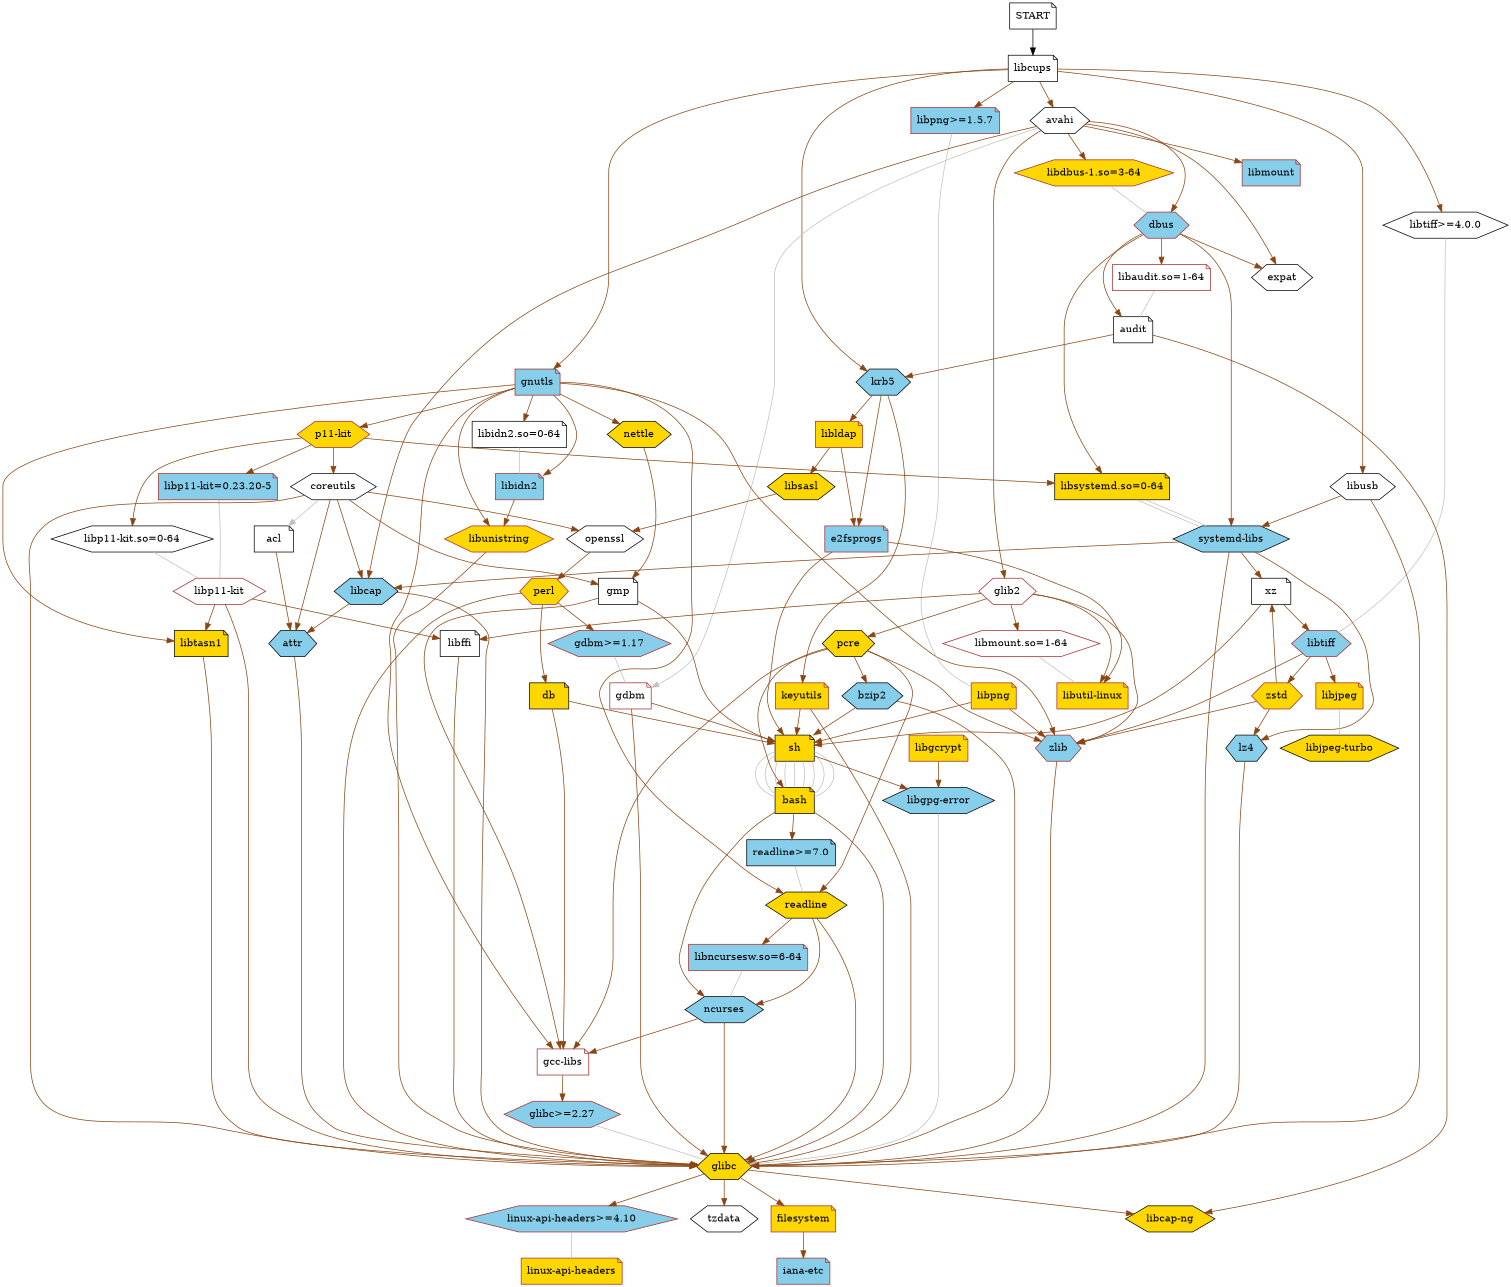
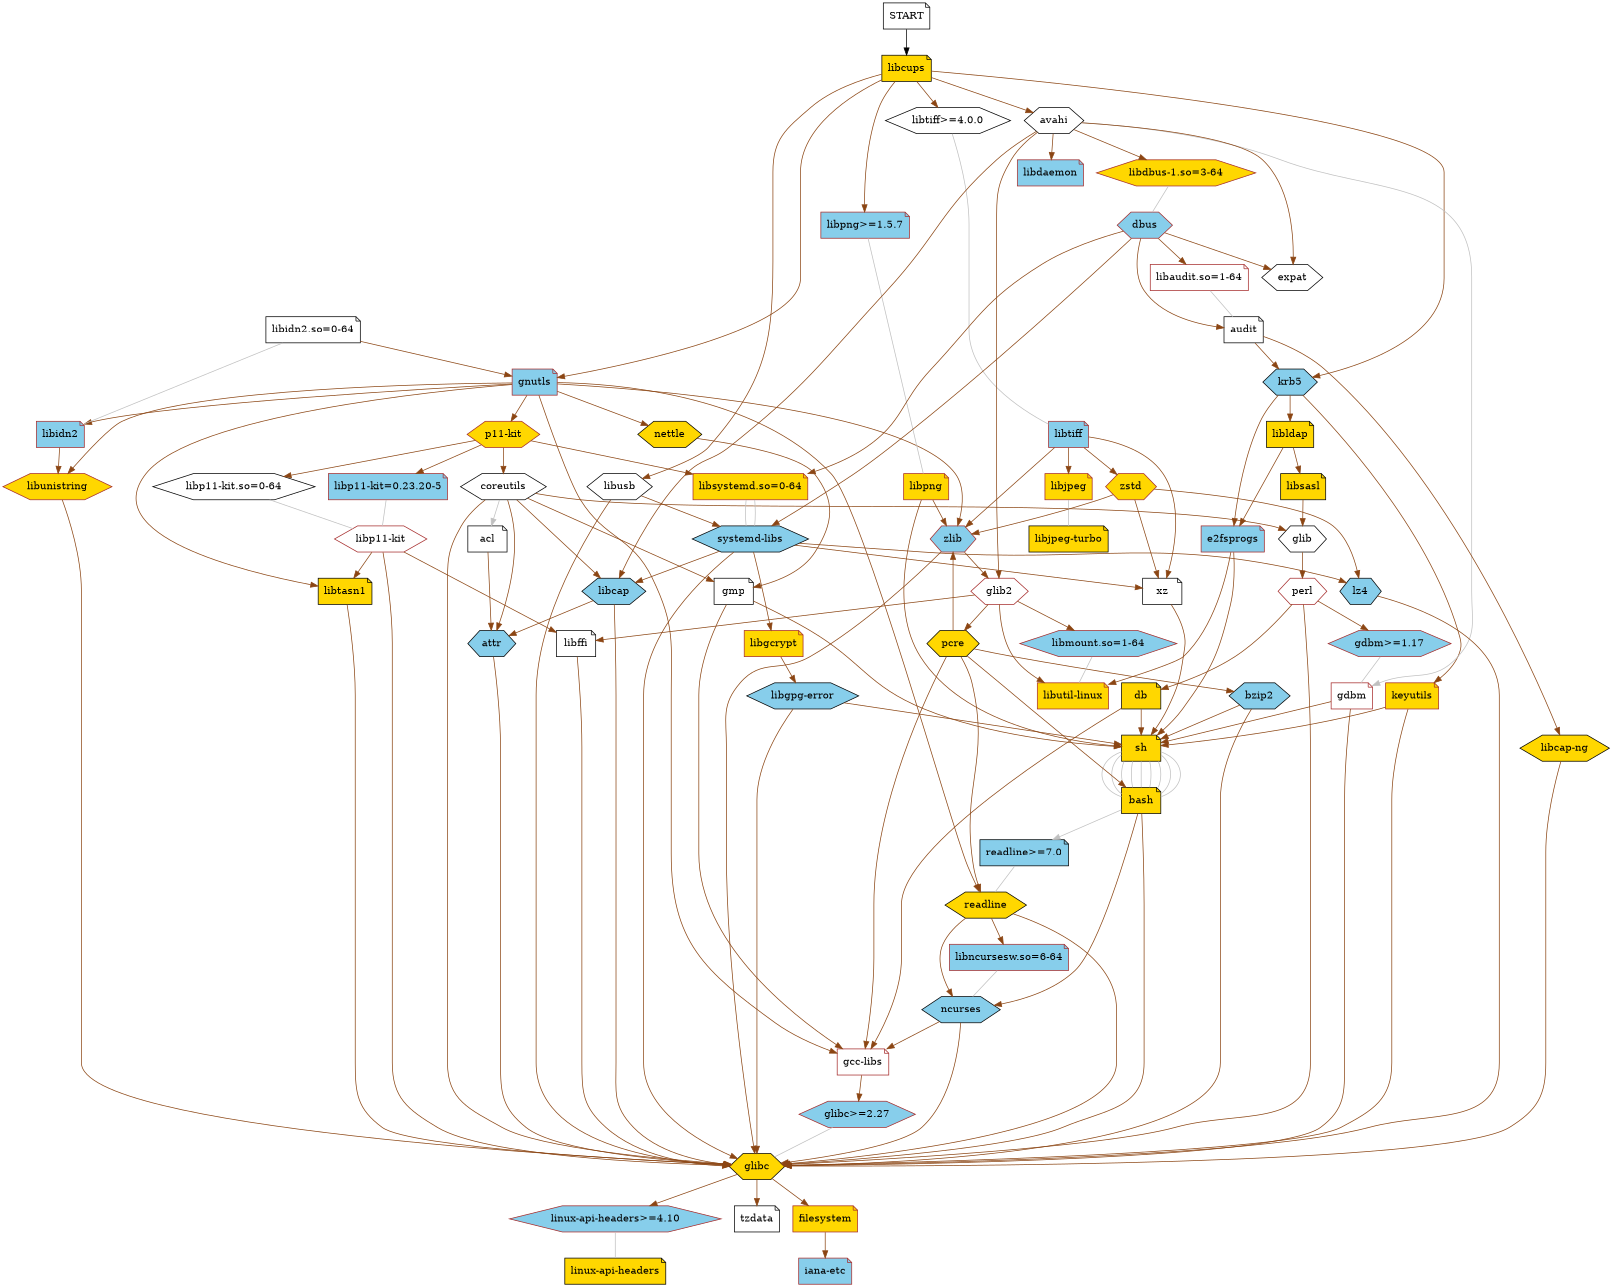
node "libcups": fillcolor white -> gold
edge "avahi" -> "dbus": removed
node "libmount": label "libmount" -> "libdaemon"
edge "gnutls" -> "libidn2.so=0-64": reversed
node "libldap": color brown -> black
node "libsasl": shape hexagon -> note
node "libsystemd.so=0-64": color black -> brown
node "openssl": label "openssl" -> "glib"
node "perl": fillcolor gold -> white
edge "systemd-libs" -> "libgcrypt": added
edge "xz" -> "libtiff": reversed
node "libmount.so=1-64": fillcolor white -> skyblue
node "libtiff": shape hexagon -> note
edge "glib2" -> "zlib": reversed
node "libjpeg-turbo": shape hexagon -> note
edge "sh" -> "libgpg-error": reversed
edge "bash" -> "readline>=7.0": color chocolate4 -> grey
edge "libgpg-error" -> "glibc": color grey -> chocolate4
edge "glibc" -> "libcap-ng": reversed
node "tzdata": shape hexagon -> note
node "linux-api-headers": color brown -> black
